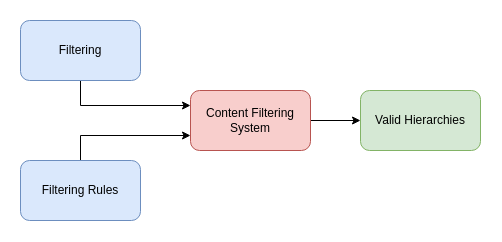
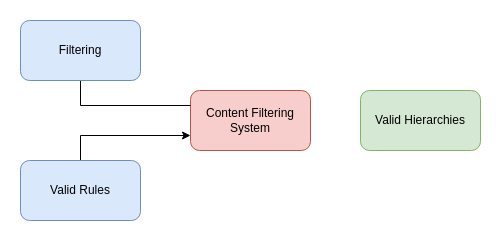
edge "Filtering" -> "Content Filtering System": arrowhead classic -> none
edge "Content Filtering System" -> "Valid Hierarchies": removed
node "Filtering Rules": label "Filtering Rules" -> "Valid Rules"
